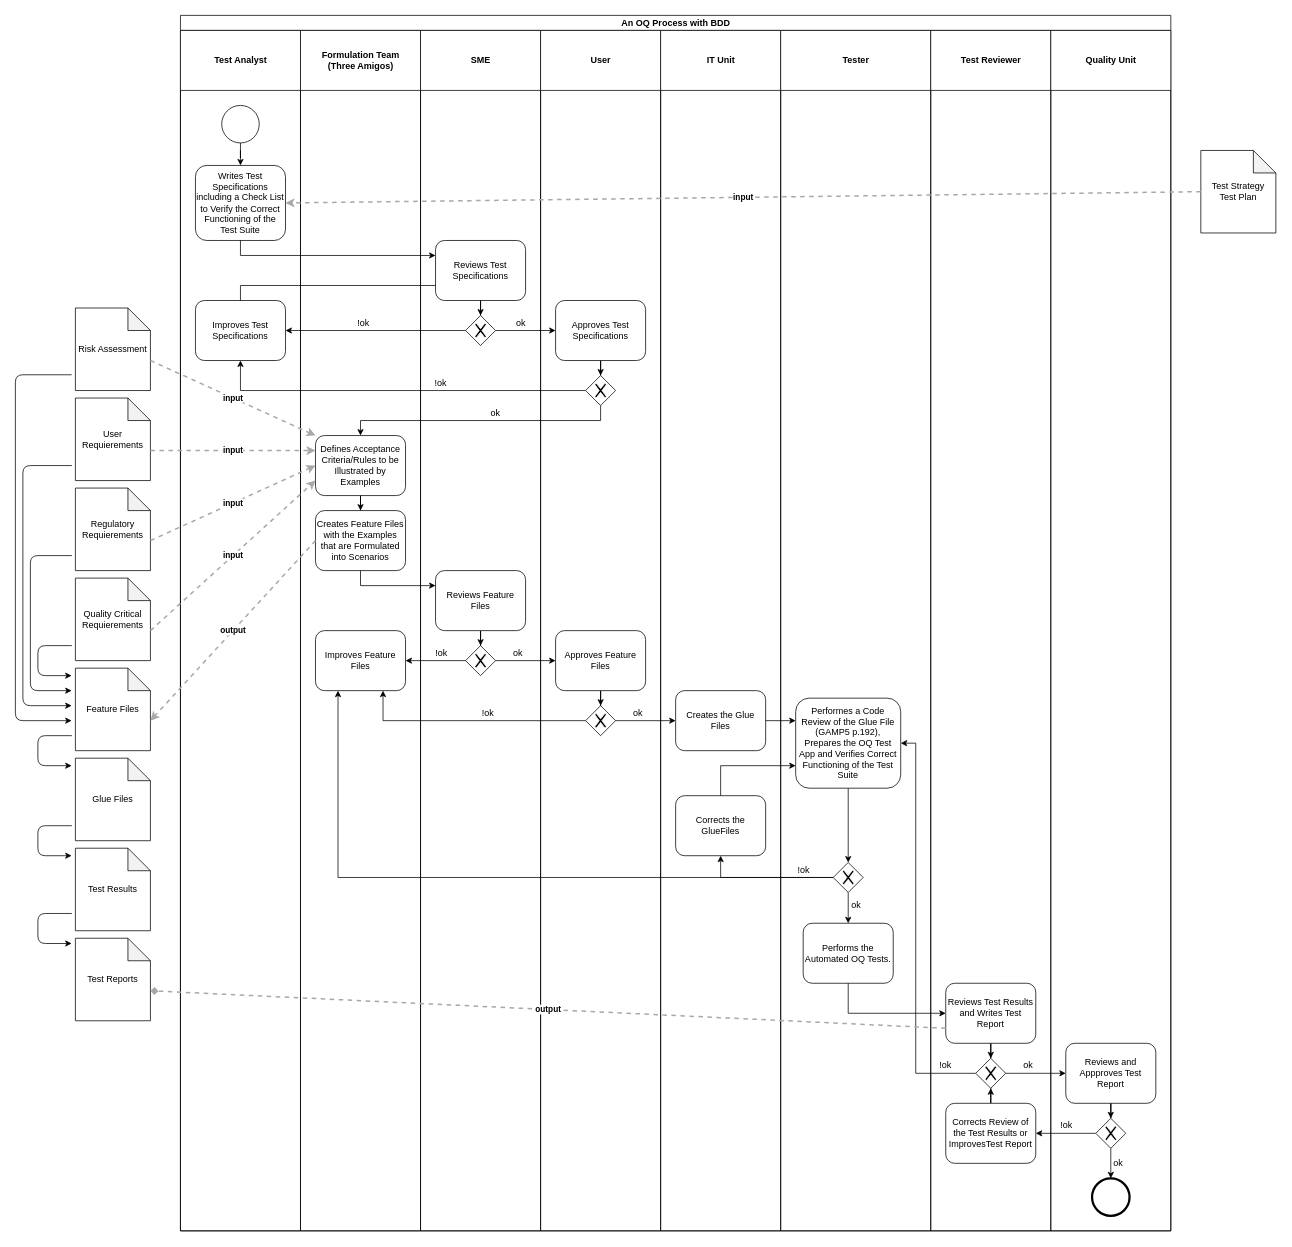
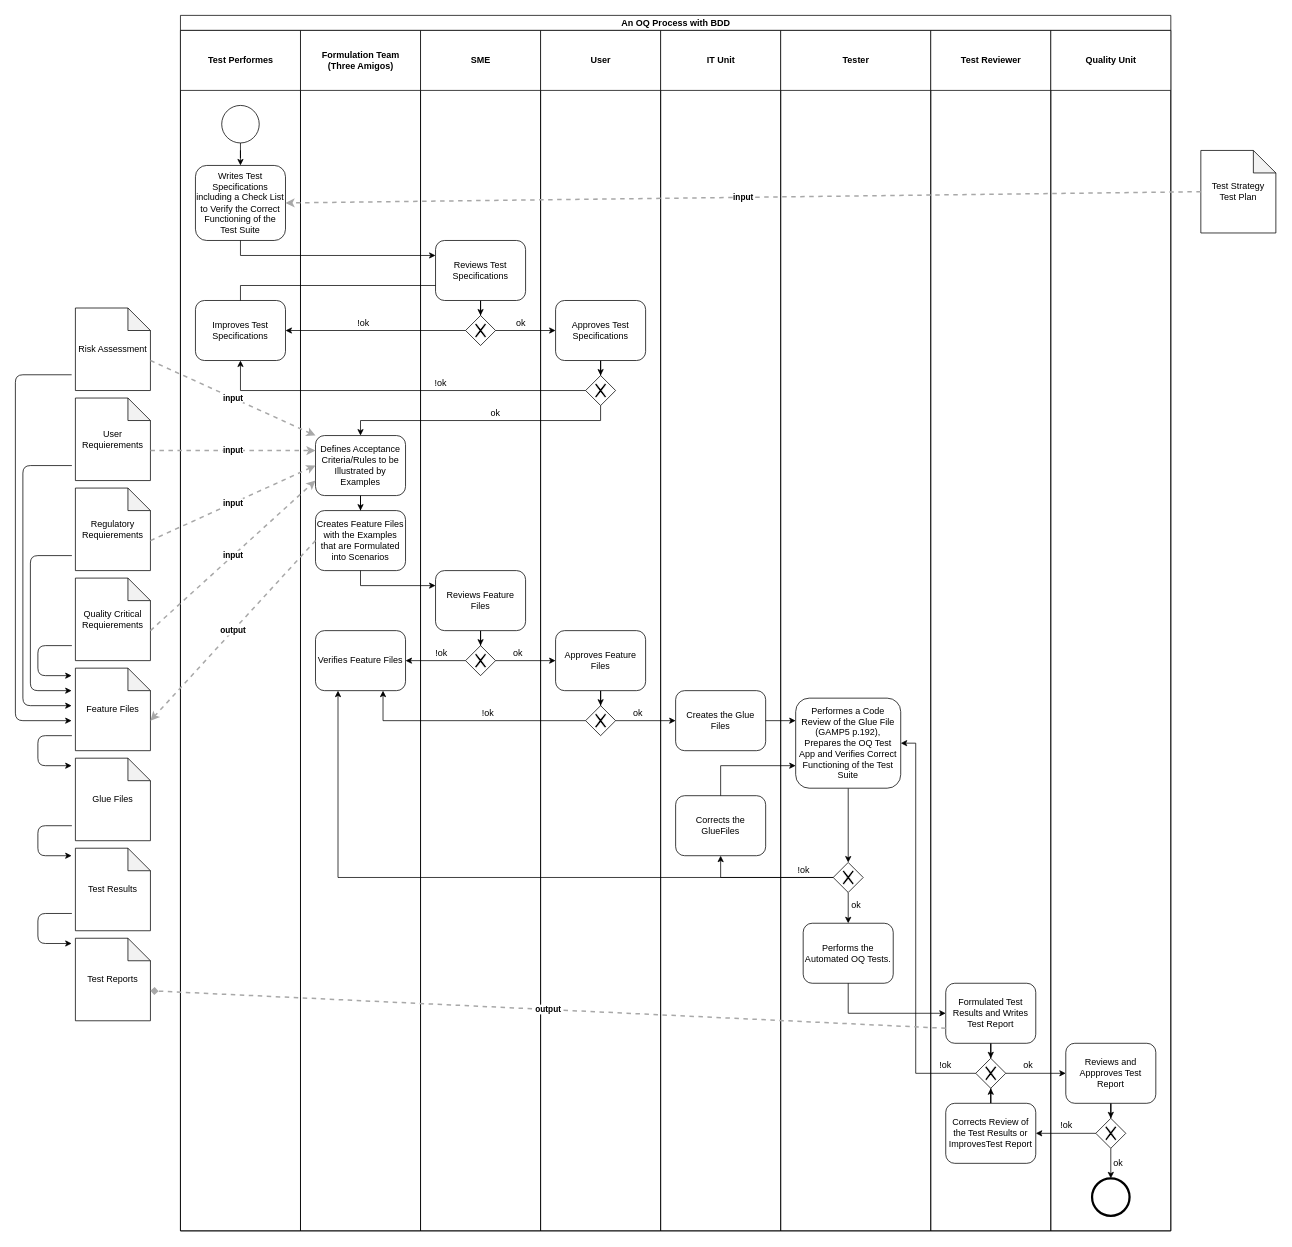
node "Test Analyst": label "Test Analyst" -> "Test Performes"
node "Improves Feature Files": label "Improves Feature Files" -> "Verifies Feature Files"
node "Reviews Test Results and Writes Test Report": label "Reviews Test Results and Writes Test Report" -> "Formulated Test Results and Writes Test Report"
